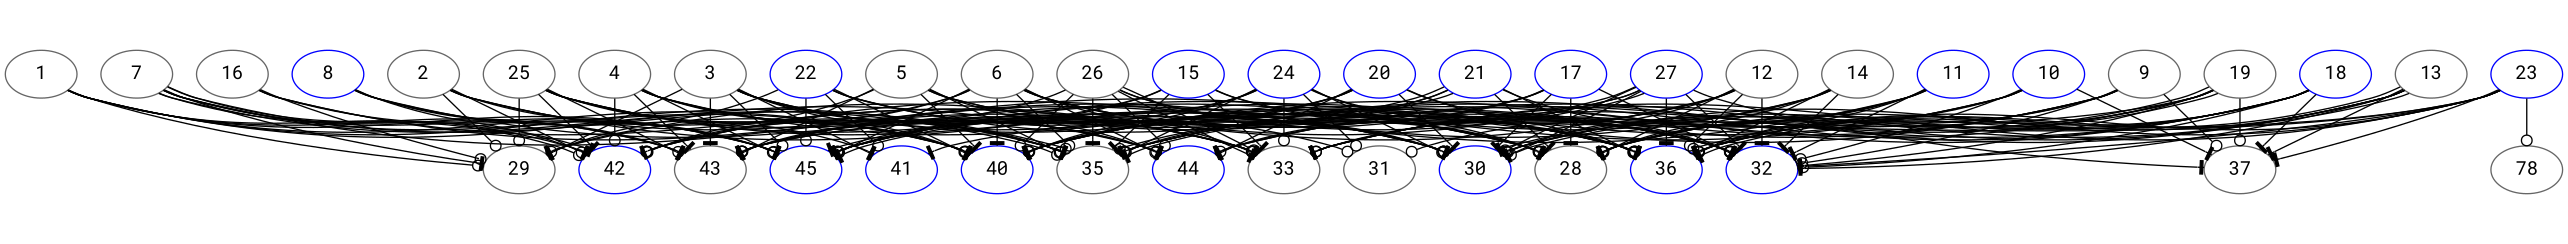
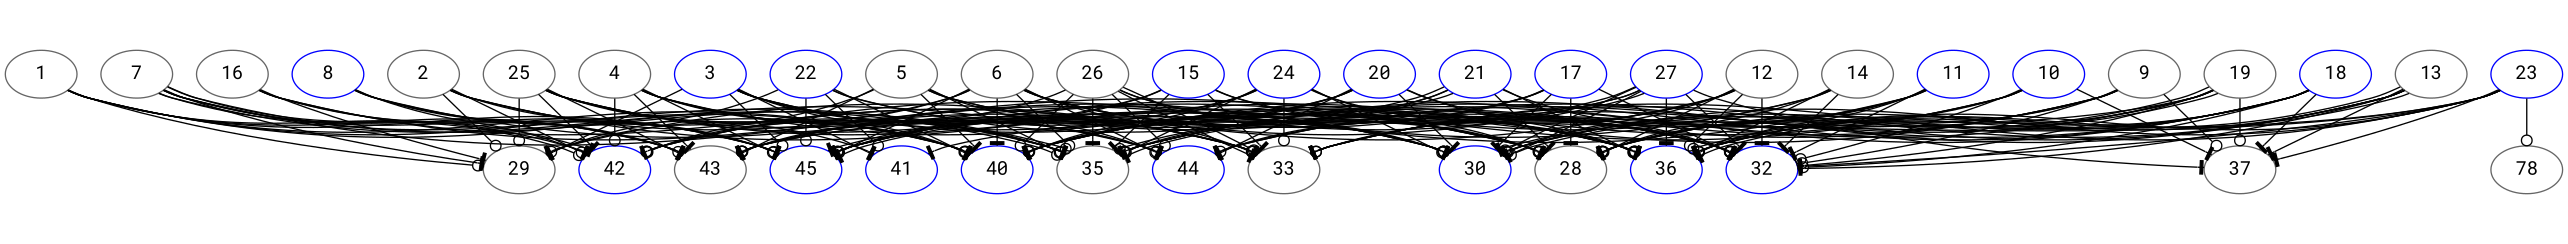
node "3": color gray40 -> blue
edge "3" -> "43": now "16" -> "43"
edge "16" -> "29": arrowhead odot -> tee
node "31": removed
